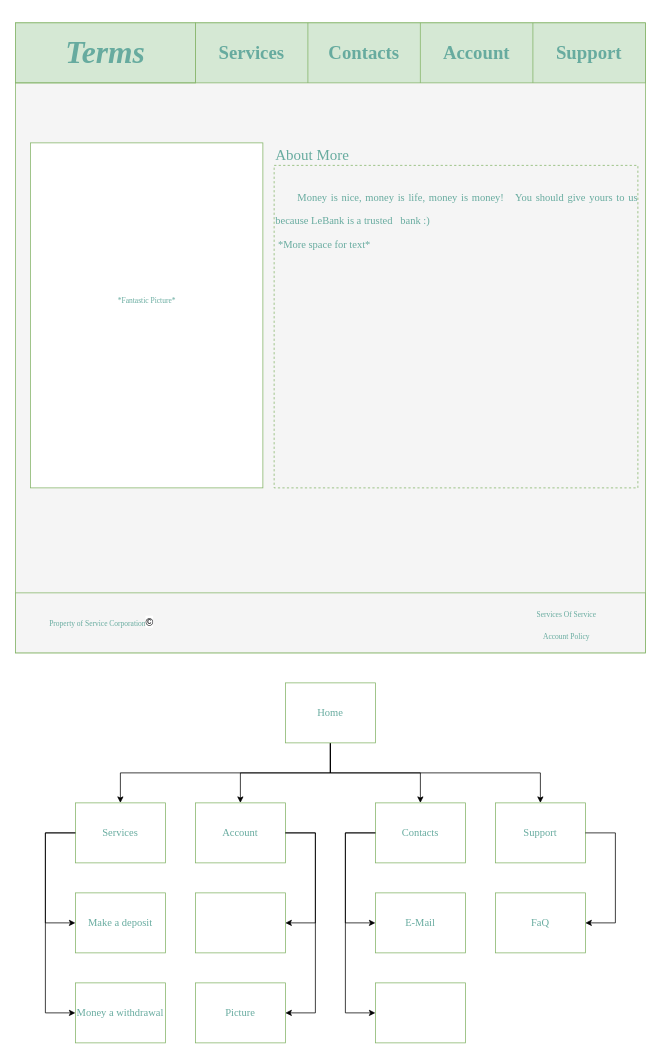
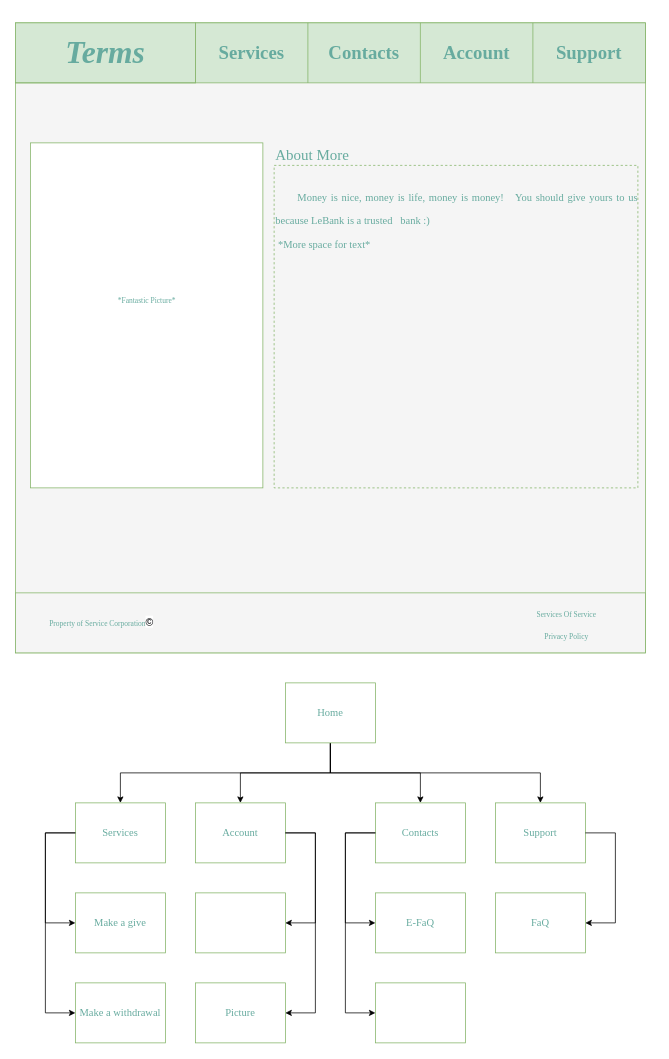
node "Account Policy": label "Account Policy" -> "Privacy Policy"
node "Make a deposit": label "Make a deposit" -> "Make a give"
node "E-Mail": label "E-Mail" -> "E-FaQ"
node "Money a withdrawal": label "Money a withdrawal" -> "Make a withdrawal"
